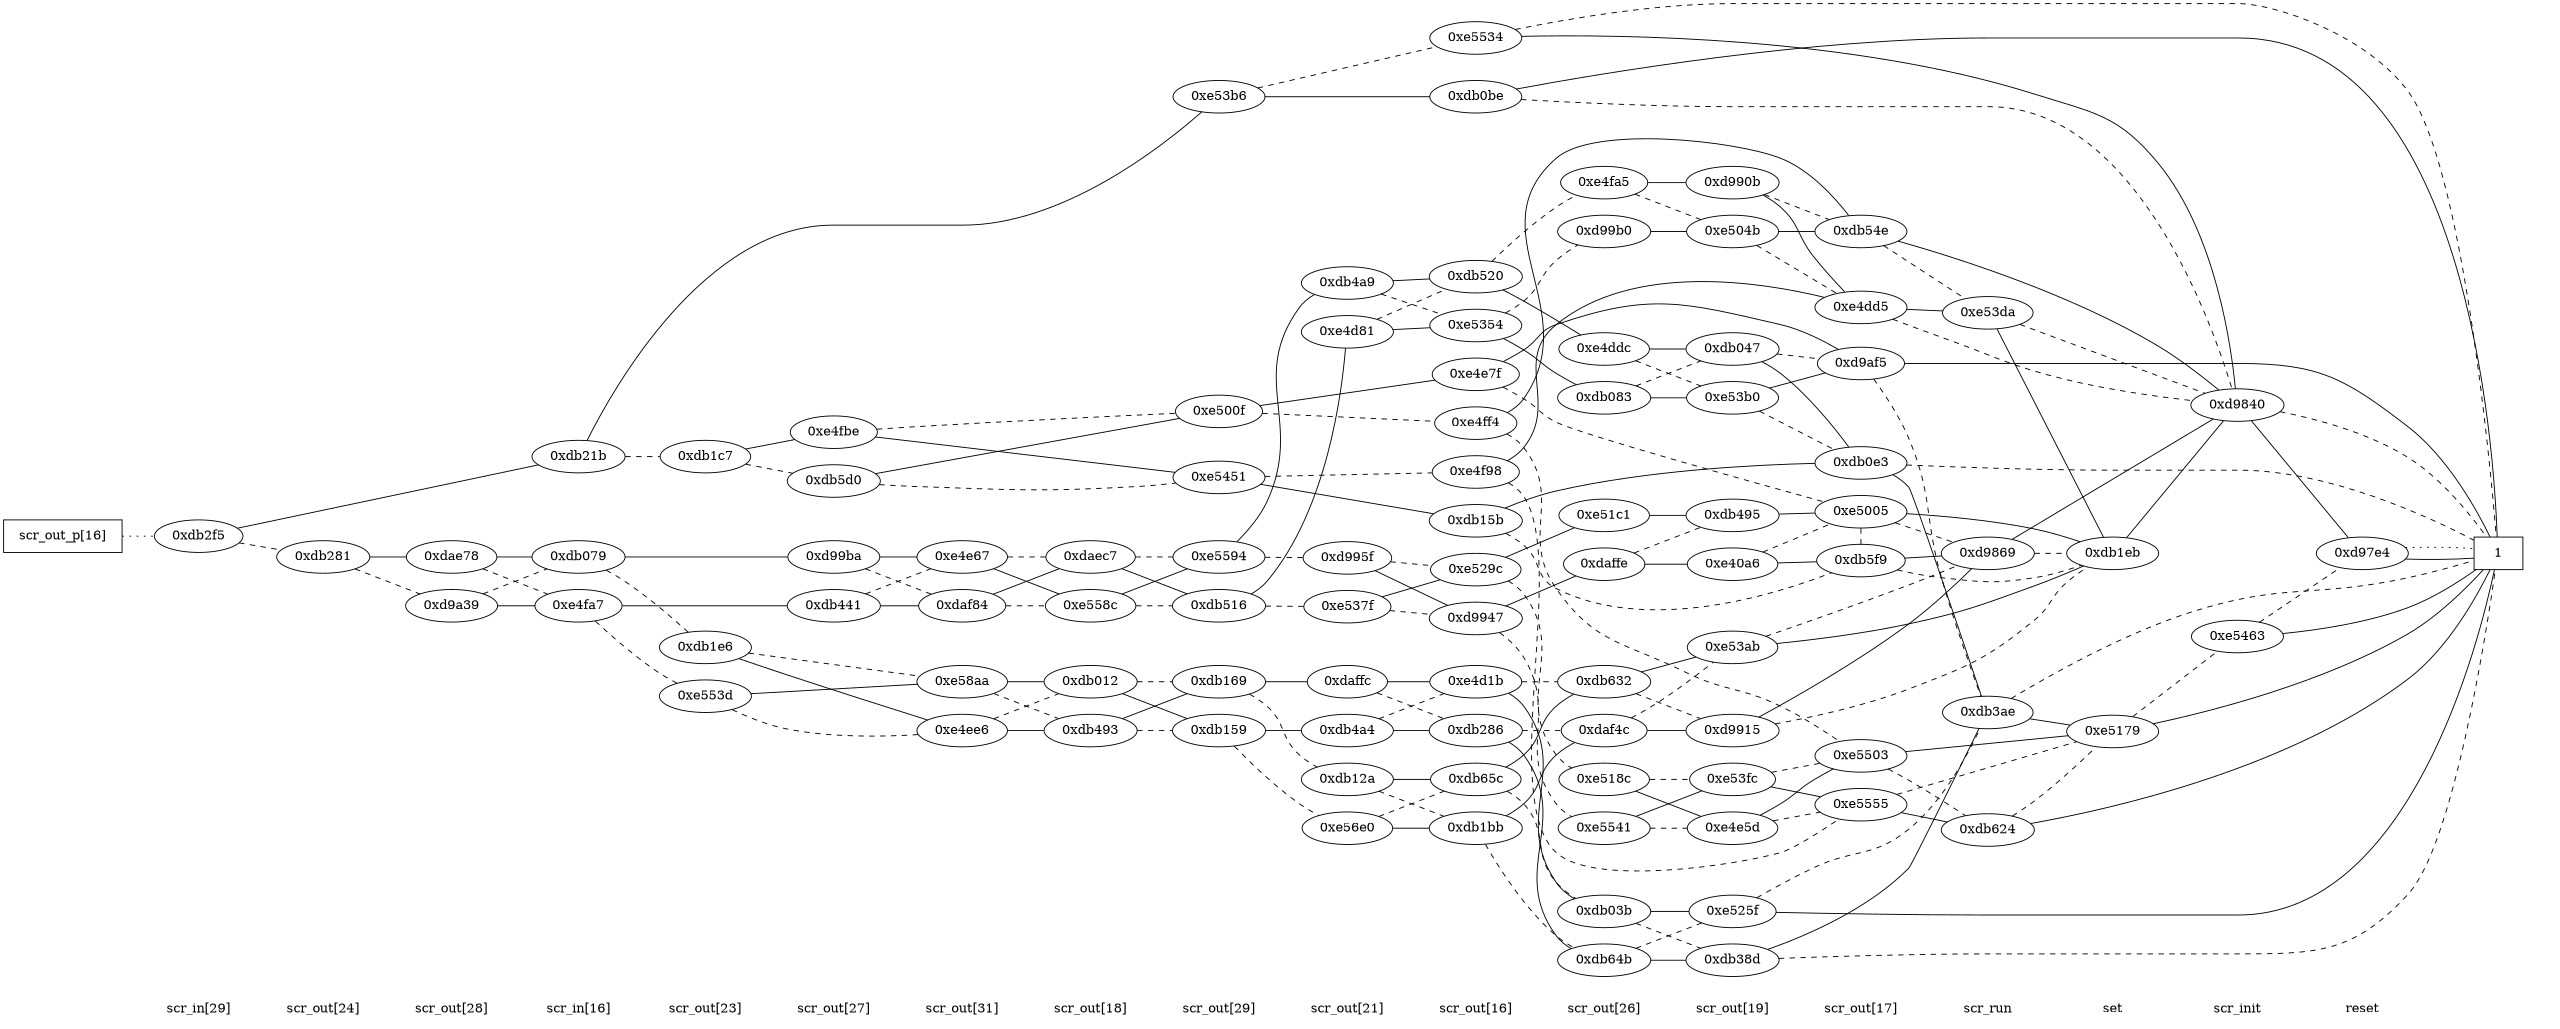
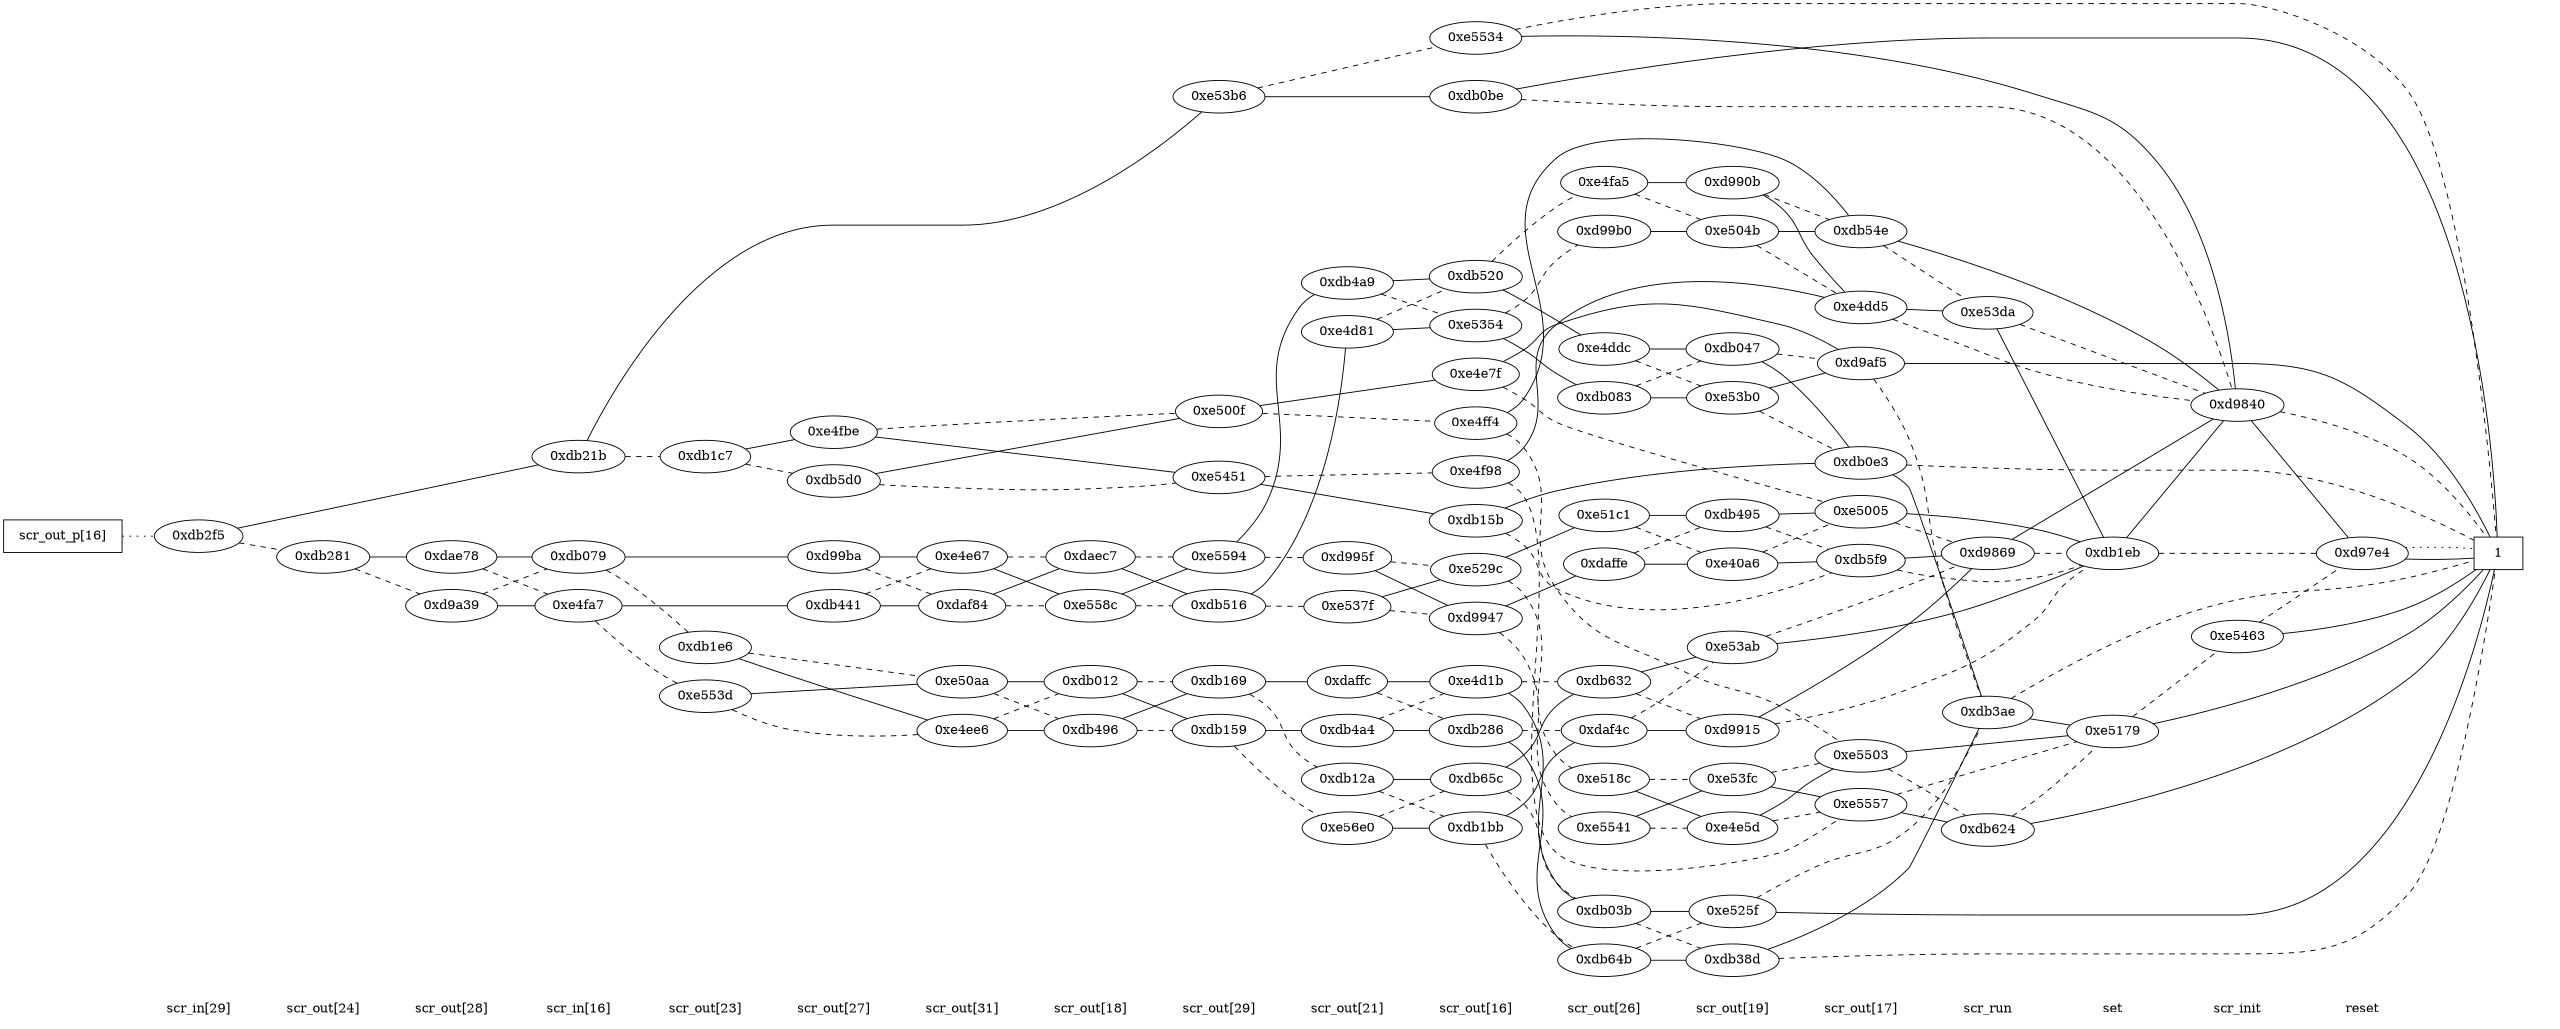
edge "0xe5005" -- "0xdb5f9": now "0xdb495" -- "0xdb5f9"
edge "0xe51c1" -- "0xe40a6": added
edge "0xdb1eb" -- "0xd97e4": added
node "0xe58aa": label "0xe58aa" -> "0xe50aa"
node "0xdb493": label "0xdb493" -> "0xdb496"
node "0xe5555": label "0xe5555" -> "0xe5557"
